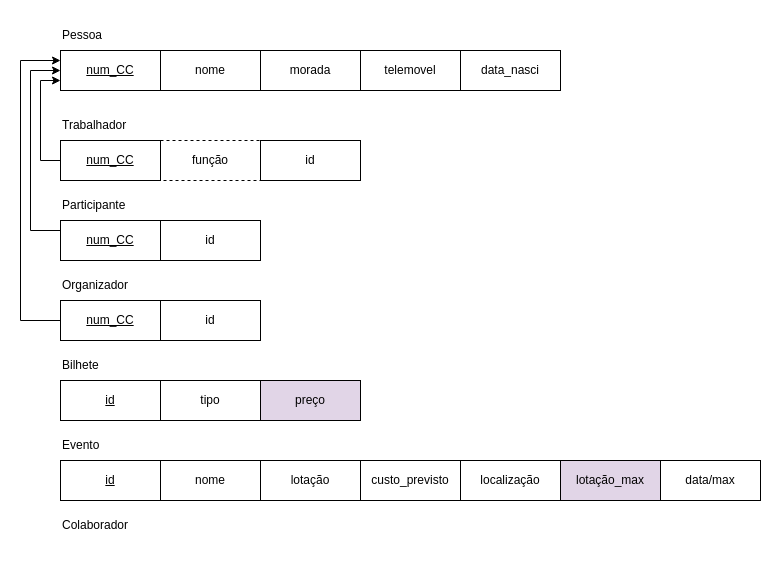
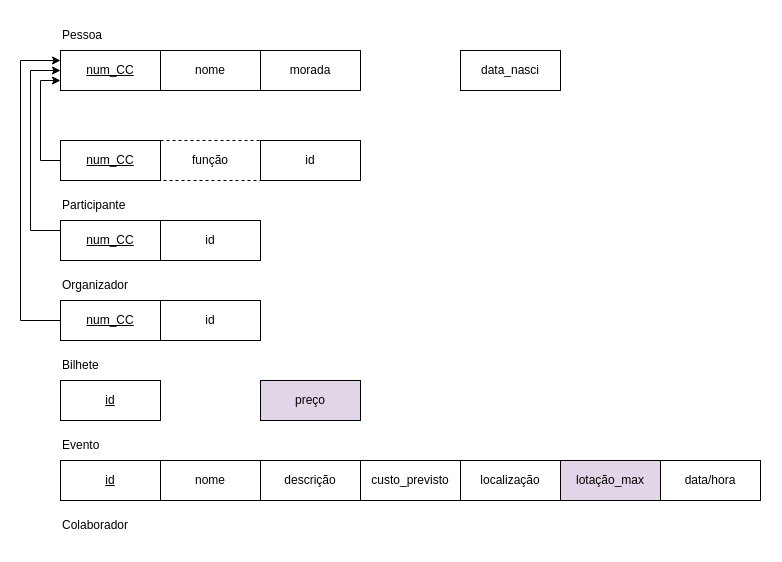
node "telemovel": removed
node "Trabalhador": removed
node "tipo": removed
node "lotação": label "lotação" -> "descrição"
node "data/max": label "data/max" -> "data/hora"
